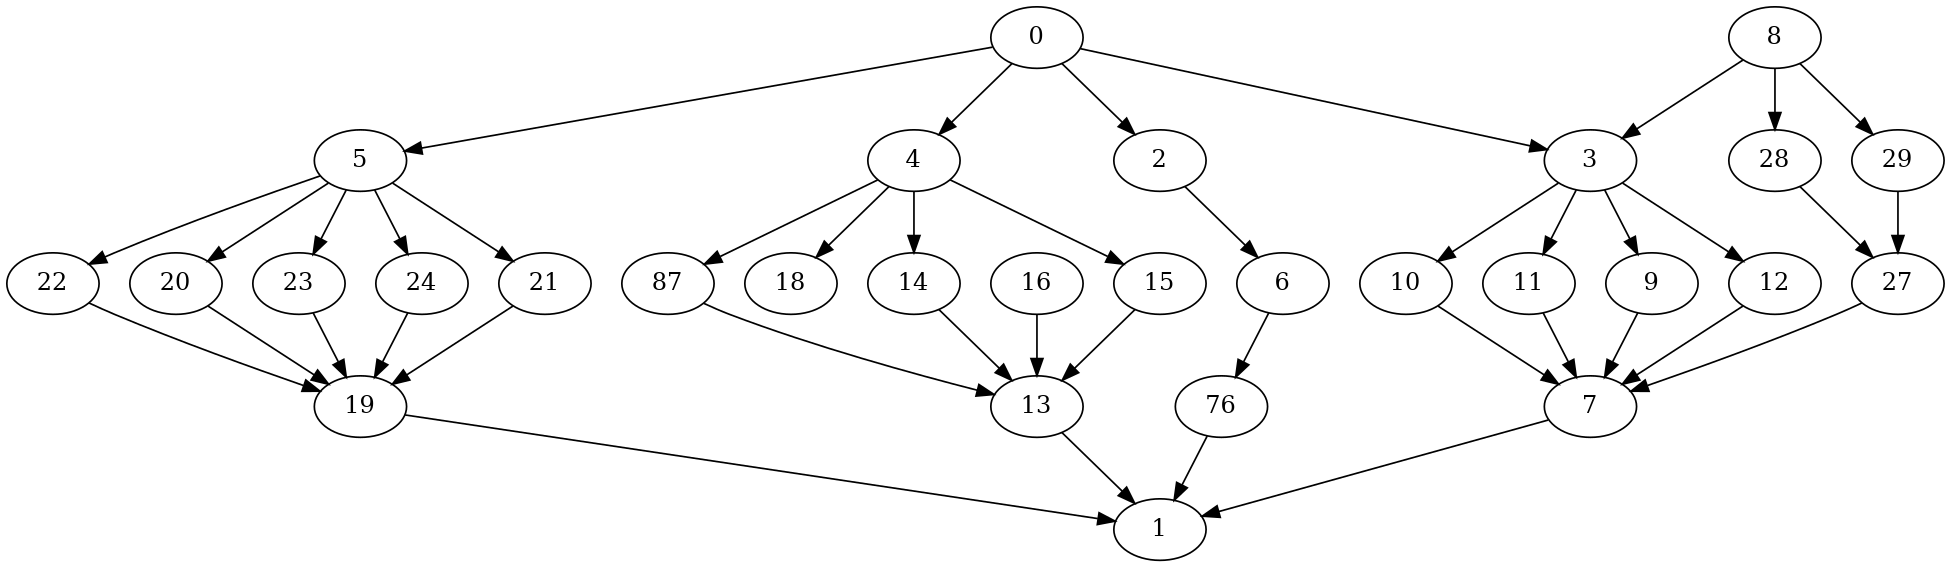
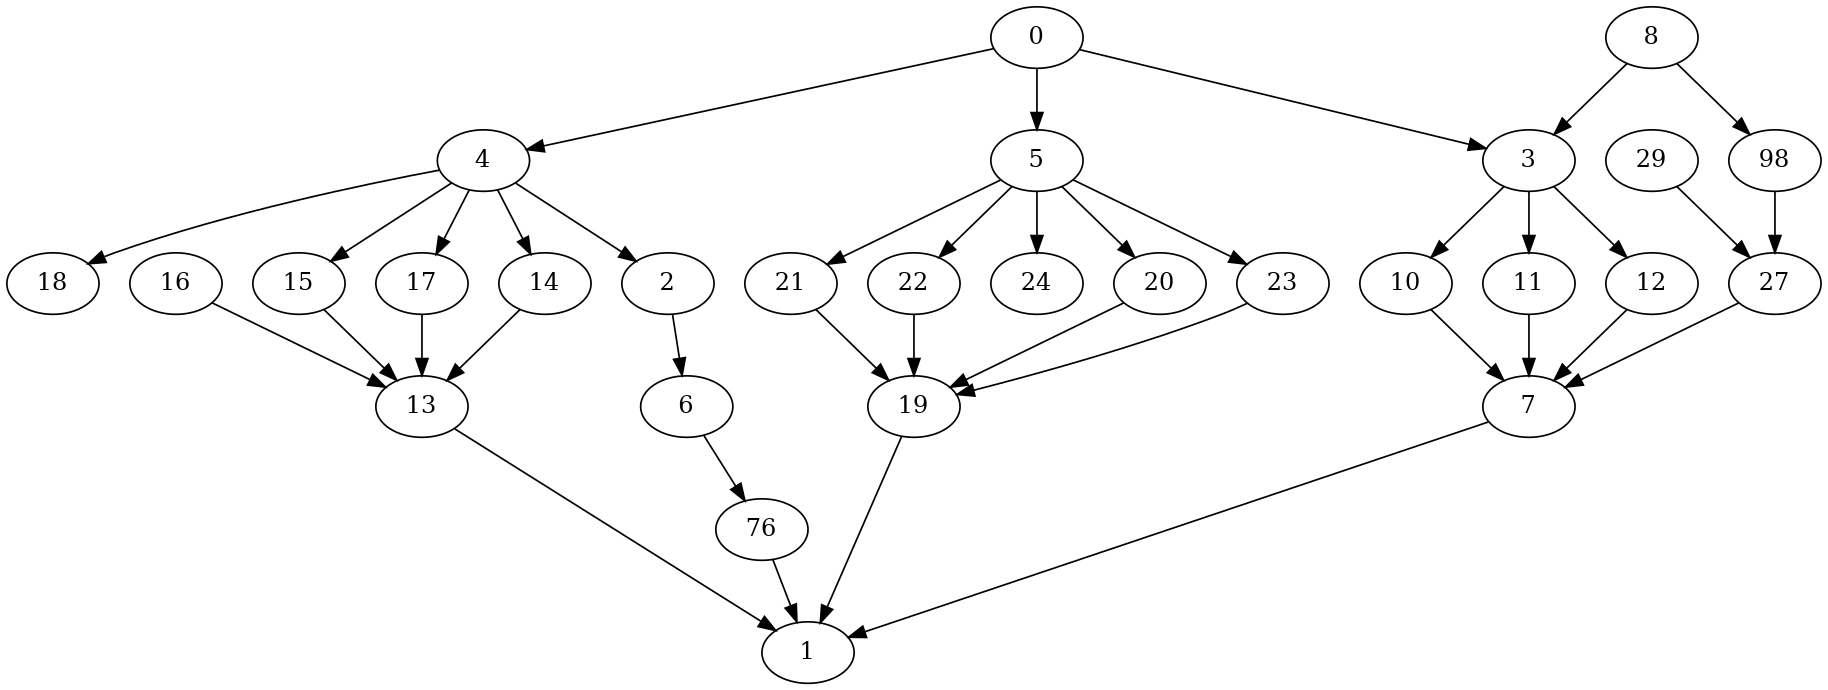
edge "0" -> "2": now "4" -> "2"
edge "8" -> "29": removed
node "28": label "28" -> "98"
node "87": label "87" -> "17"
node "9": removed
edge "24" -> "19": removed
